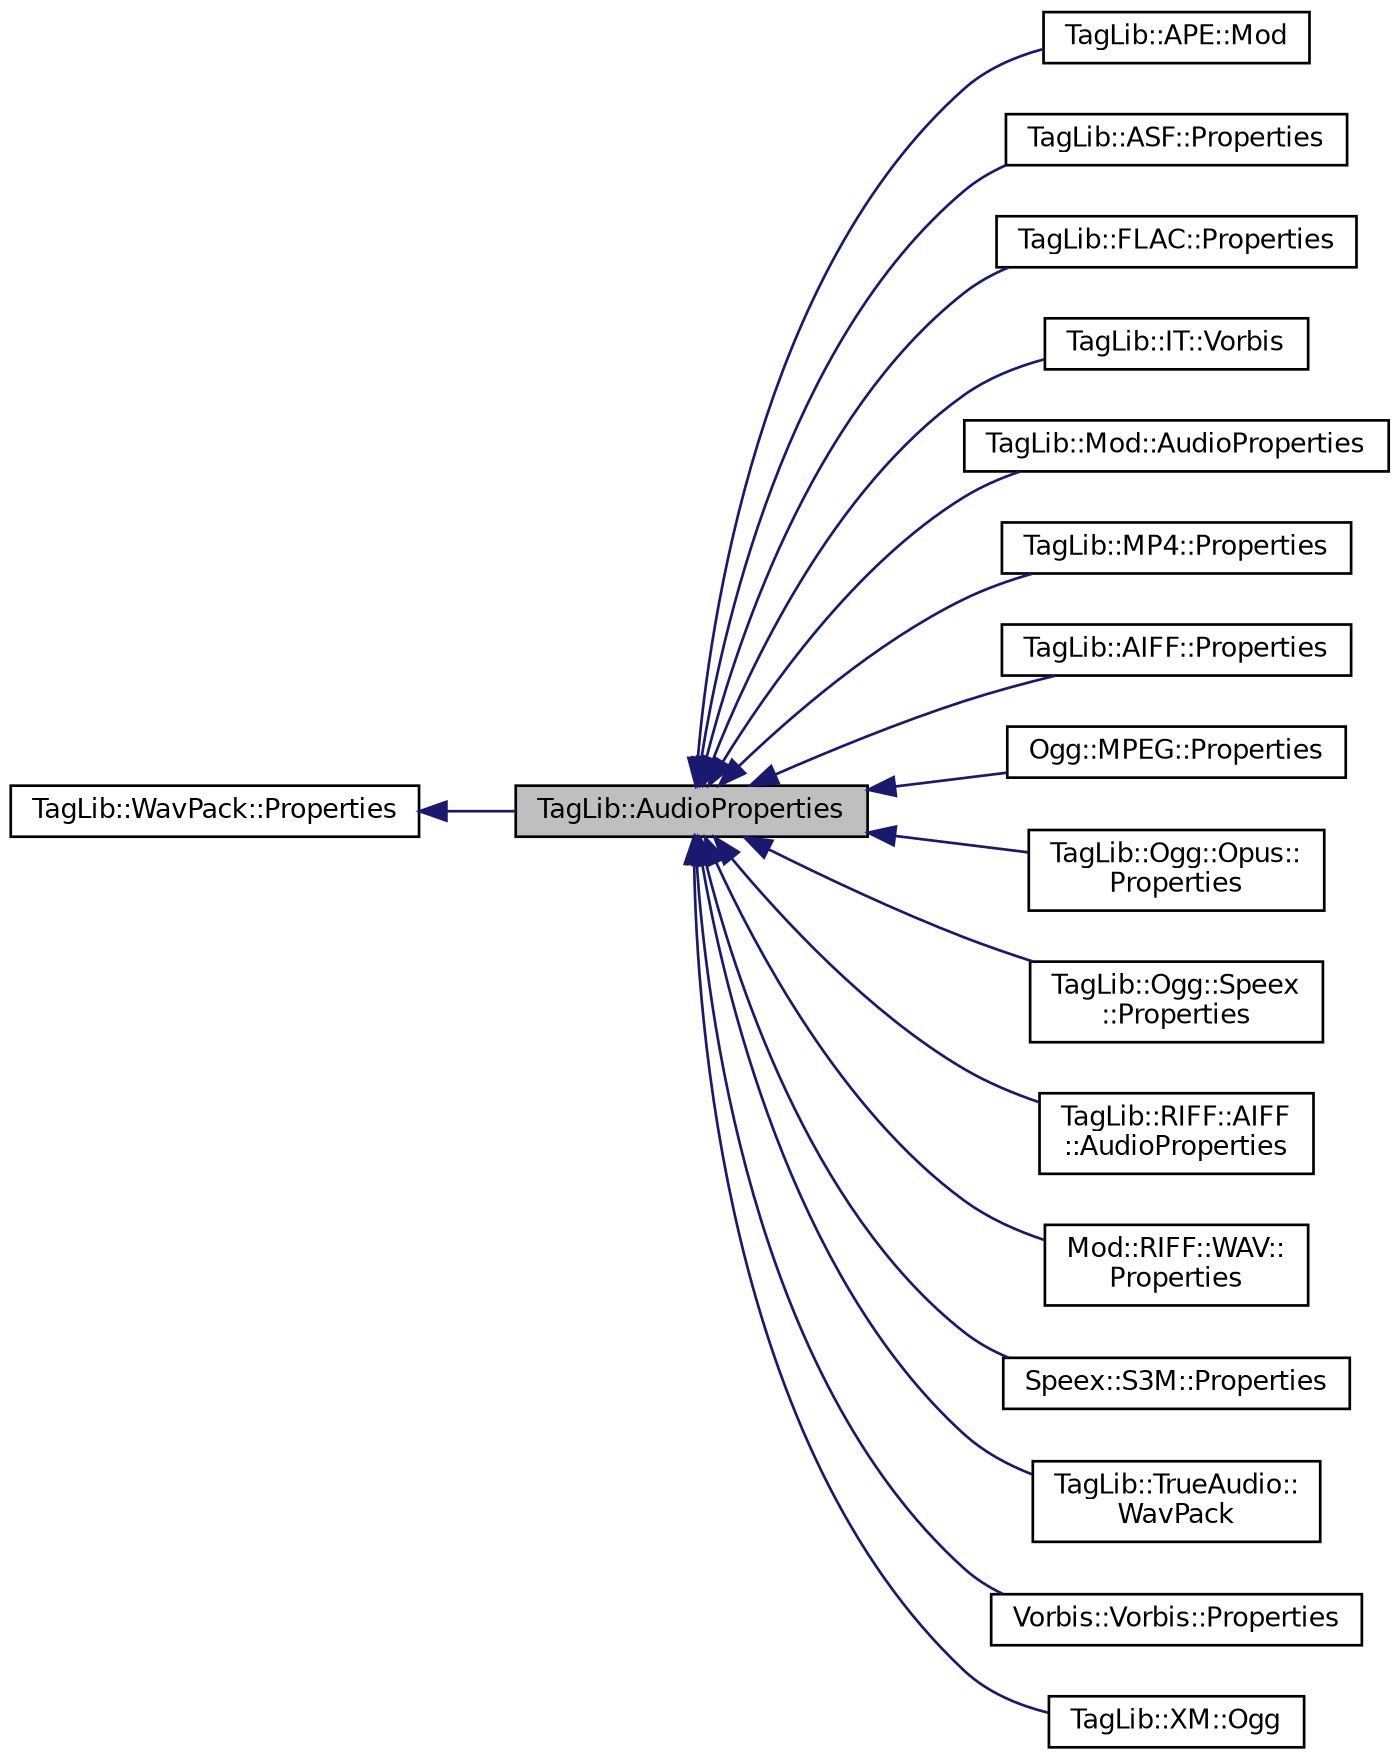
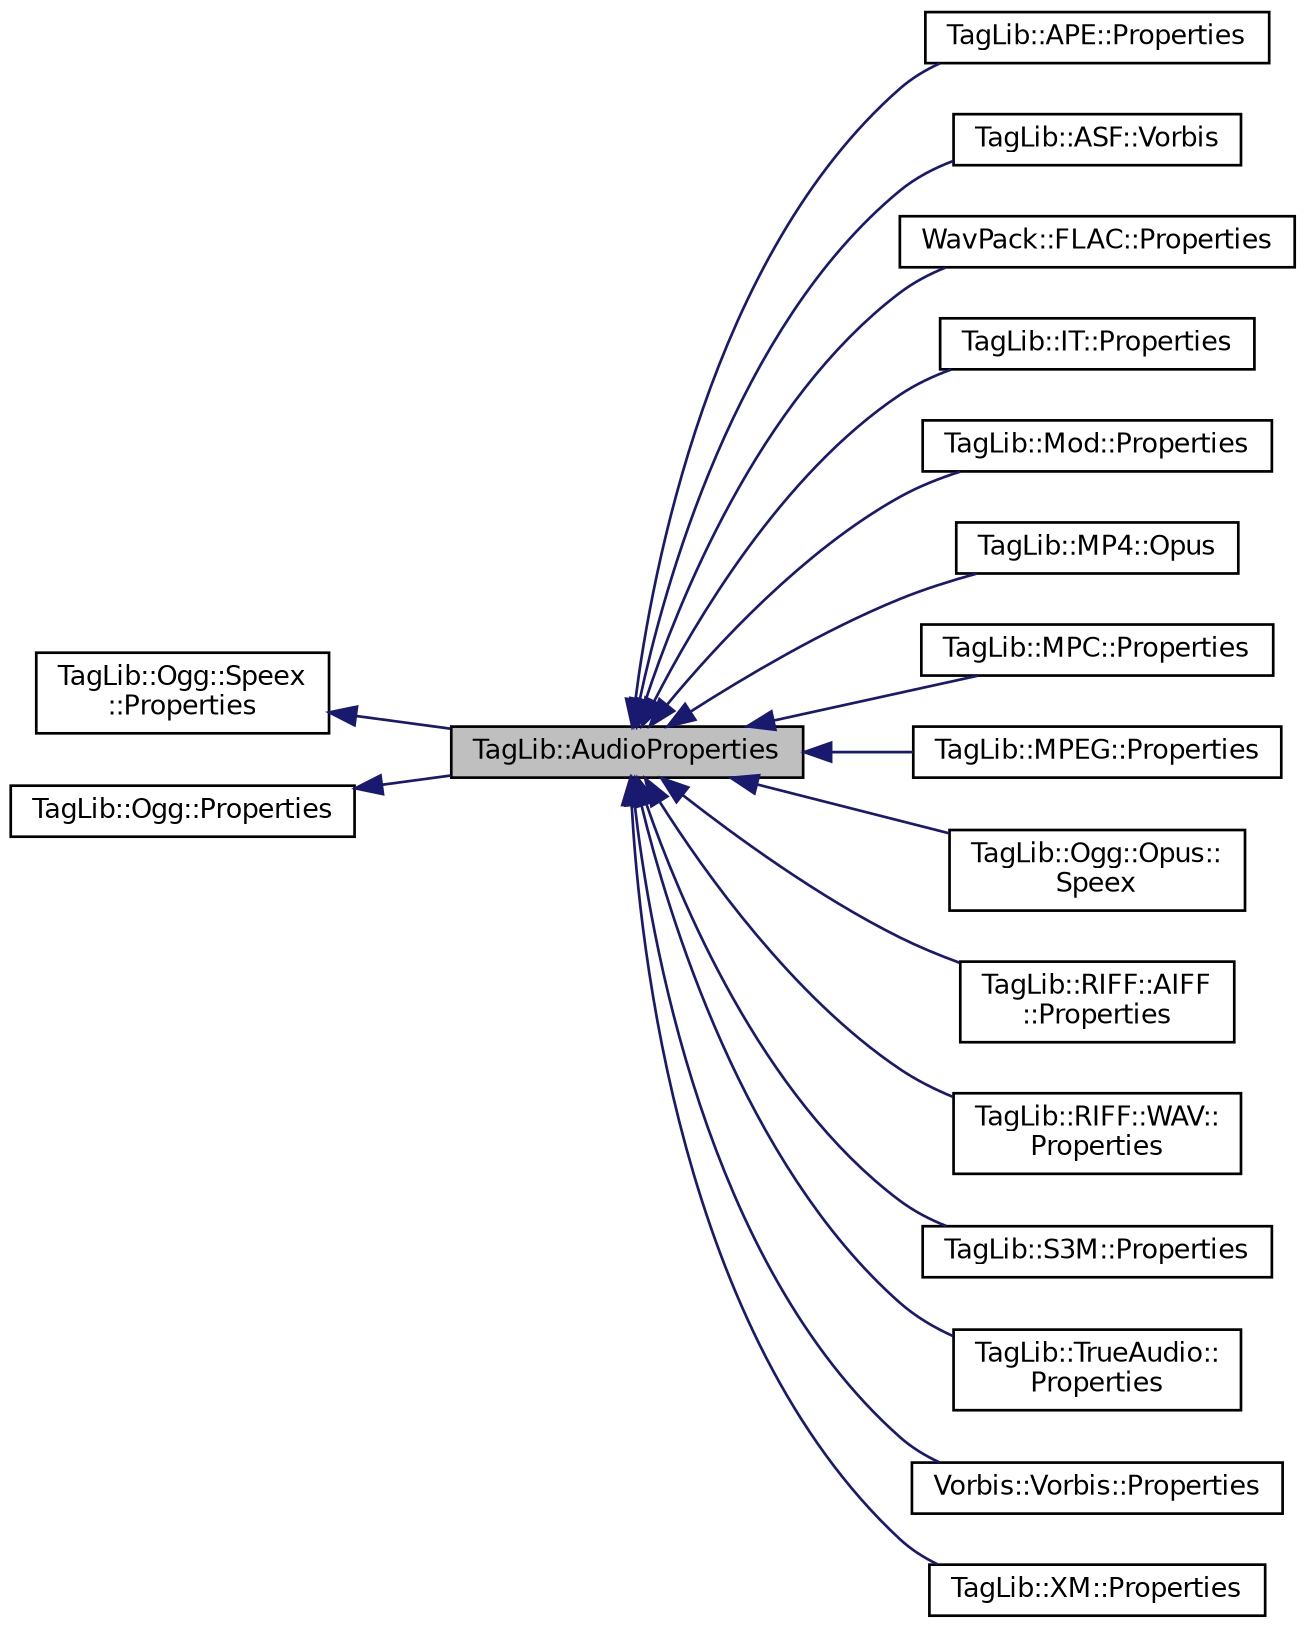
node "TagLib::APE::Mod": label "TagLib::APE::Mod" -> "TagLib::APE::Properties"
node "TagLib::ASF::Properties": label "TagLib::ASF::Properties" -> "TagLib::ASF::Vorbis"
node "TagLib::FLAC::Properties": label "TagLib::FLAC::Properties" -> "WavPack::FLAC::Properties"
node "TagLib::IT::Vorbis": label "TagLib::IT::Vorbis" -> "TagLib::IT::Properties"
node "TagLib::Mod::AudioProperties": label "TagLib::Mod::AudioProperties" -> "TagLib::Mod::Properties"
node "TagLib::MP4::Properties": label "TagLib::MP4::Properties" -> "TagLib::MP4::Opus"
node "TagLib::AIFF::Properties": label "TagLib::AIFF::Properties" -> "TagLib::MPC::Properties"
node "Ogg::MPEG::Properties": label "Ogg::MPEG::Properties" -> "TagLib::MPEG::Properties"
node "TagLib::WavPack::Properties": label "TagLib::WavPack::Properties" -> "TagLib::Ogg::Properties"
node "TagLib::Ogg::Opus:: Properties": label "TagLib::Ogg::Opus:: Properties" -> "TagLib::Ogg::Opus:: Speex"
edge "TagLib::Ogg::Speex ::Properties" -> "TagLib::AudioProperties": reversed
node "TagLib::RIFF::AIFF ::AudioProperties": label "TagLib::RIFF::AIFF ::AudioProperties" -> "TagLib::RIFF::AIFF ::Properties"
node "Mod::RIFF::WAV:: Properties": label "Mod::RIFF::WAV:: Properties" -> "TagLib::RIFF::WAV:: Properties"
node "Speex::S3M::Properties": label "Speex::S3M::Properties" -> "TagLib::S3M::Properties"
node "TagLib::TrueAudio:: WavPack": label "TagLib::TrueAudio:: WavPack" -> "TagLib::TrueAudio:: Properties"
node "TagLib::XM::Ogg": label "TagLib::XM::Ogg" -> "TagLib::XM::Properties"
